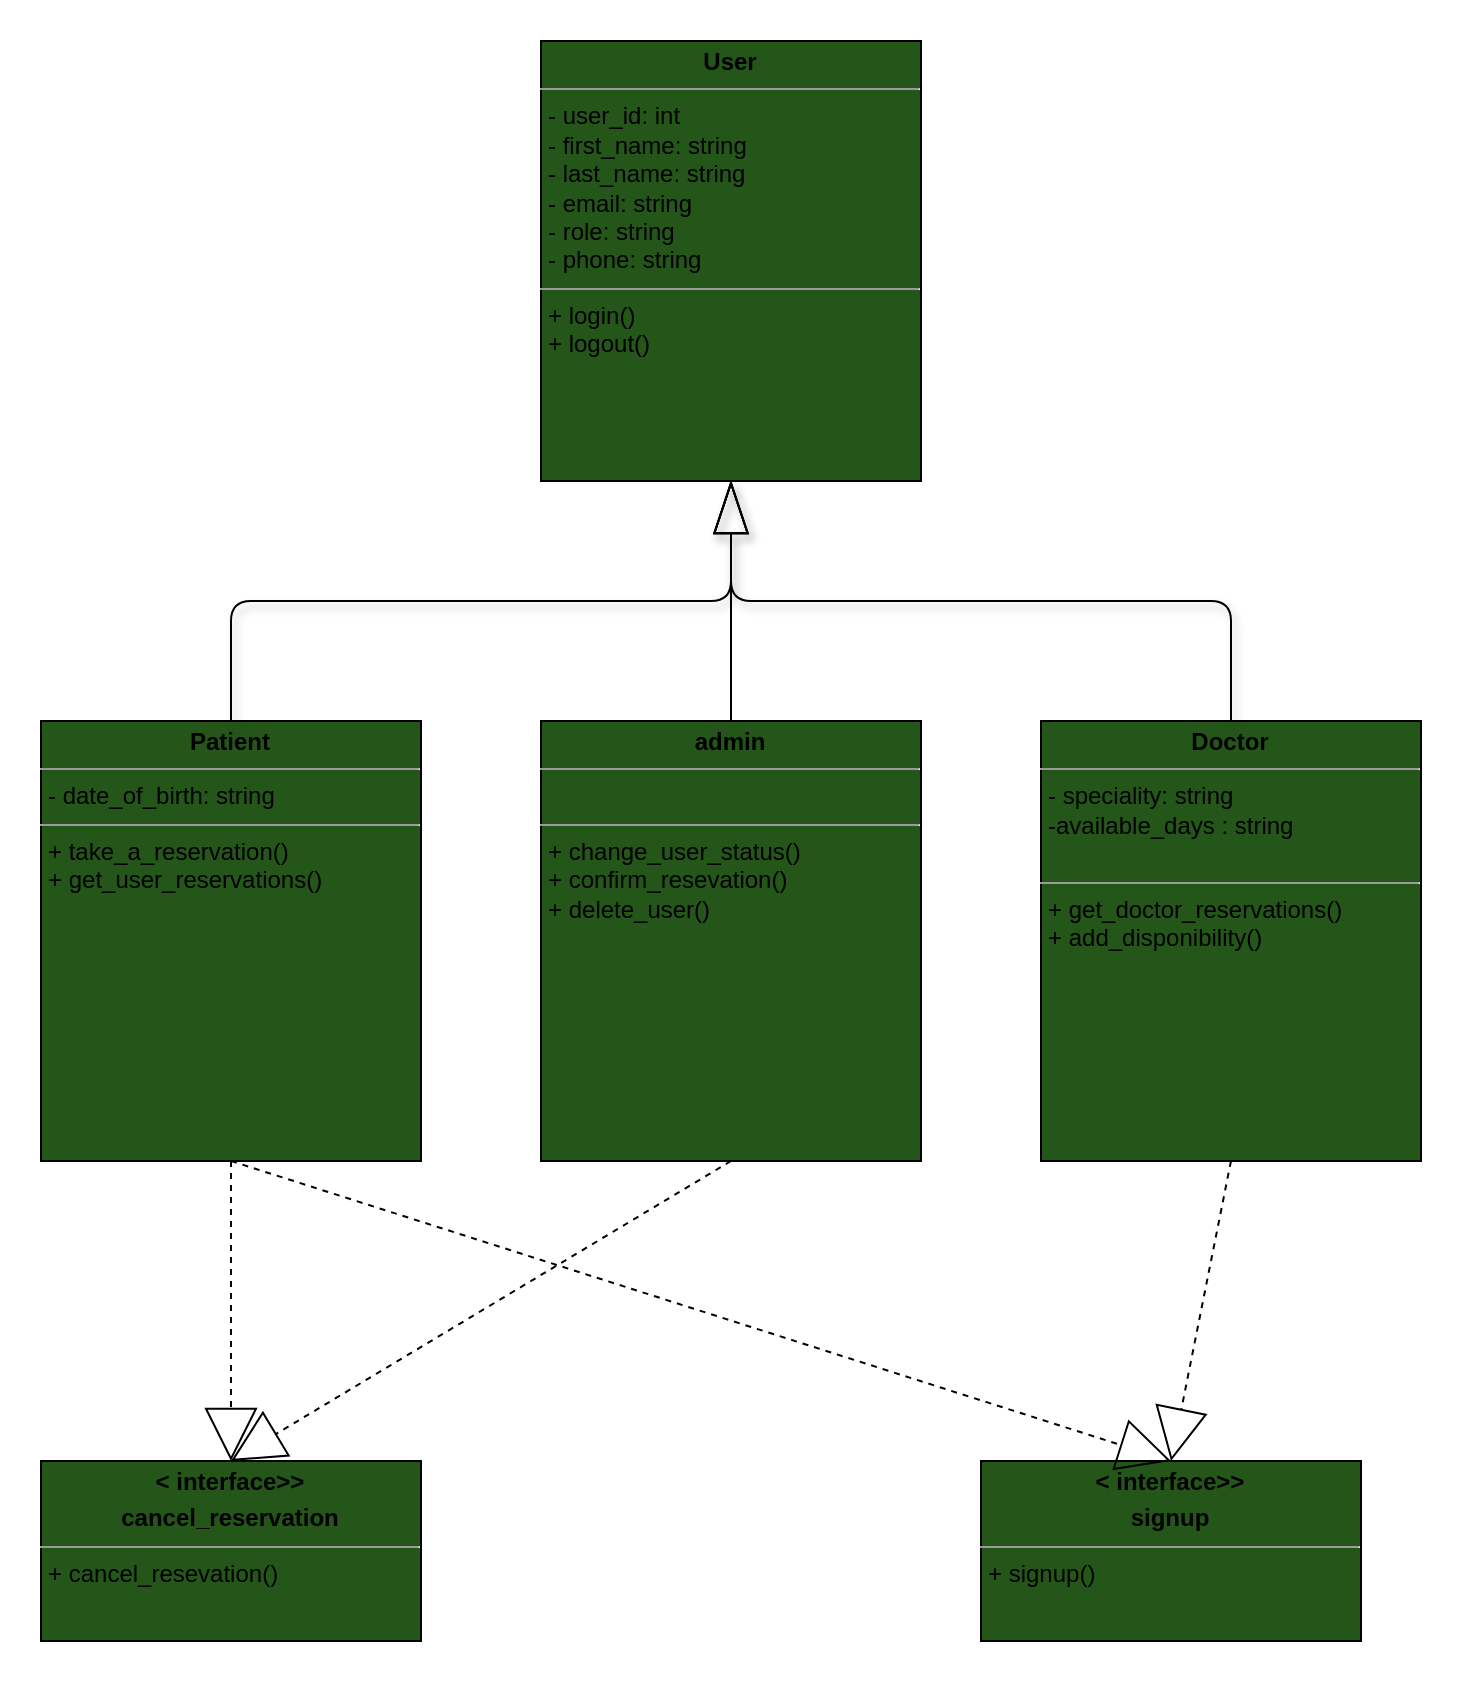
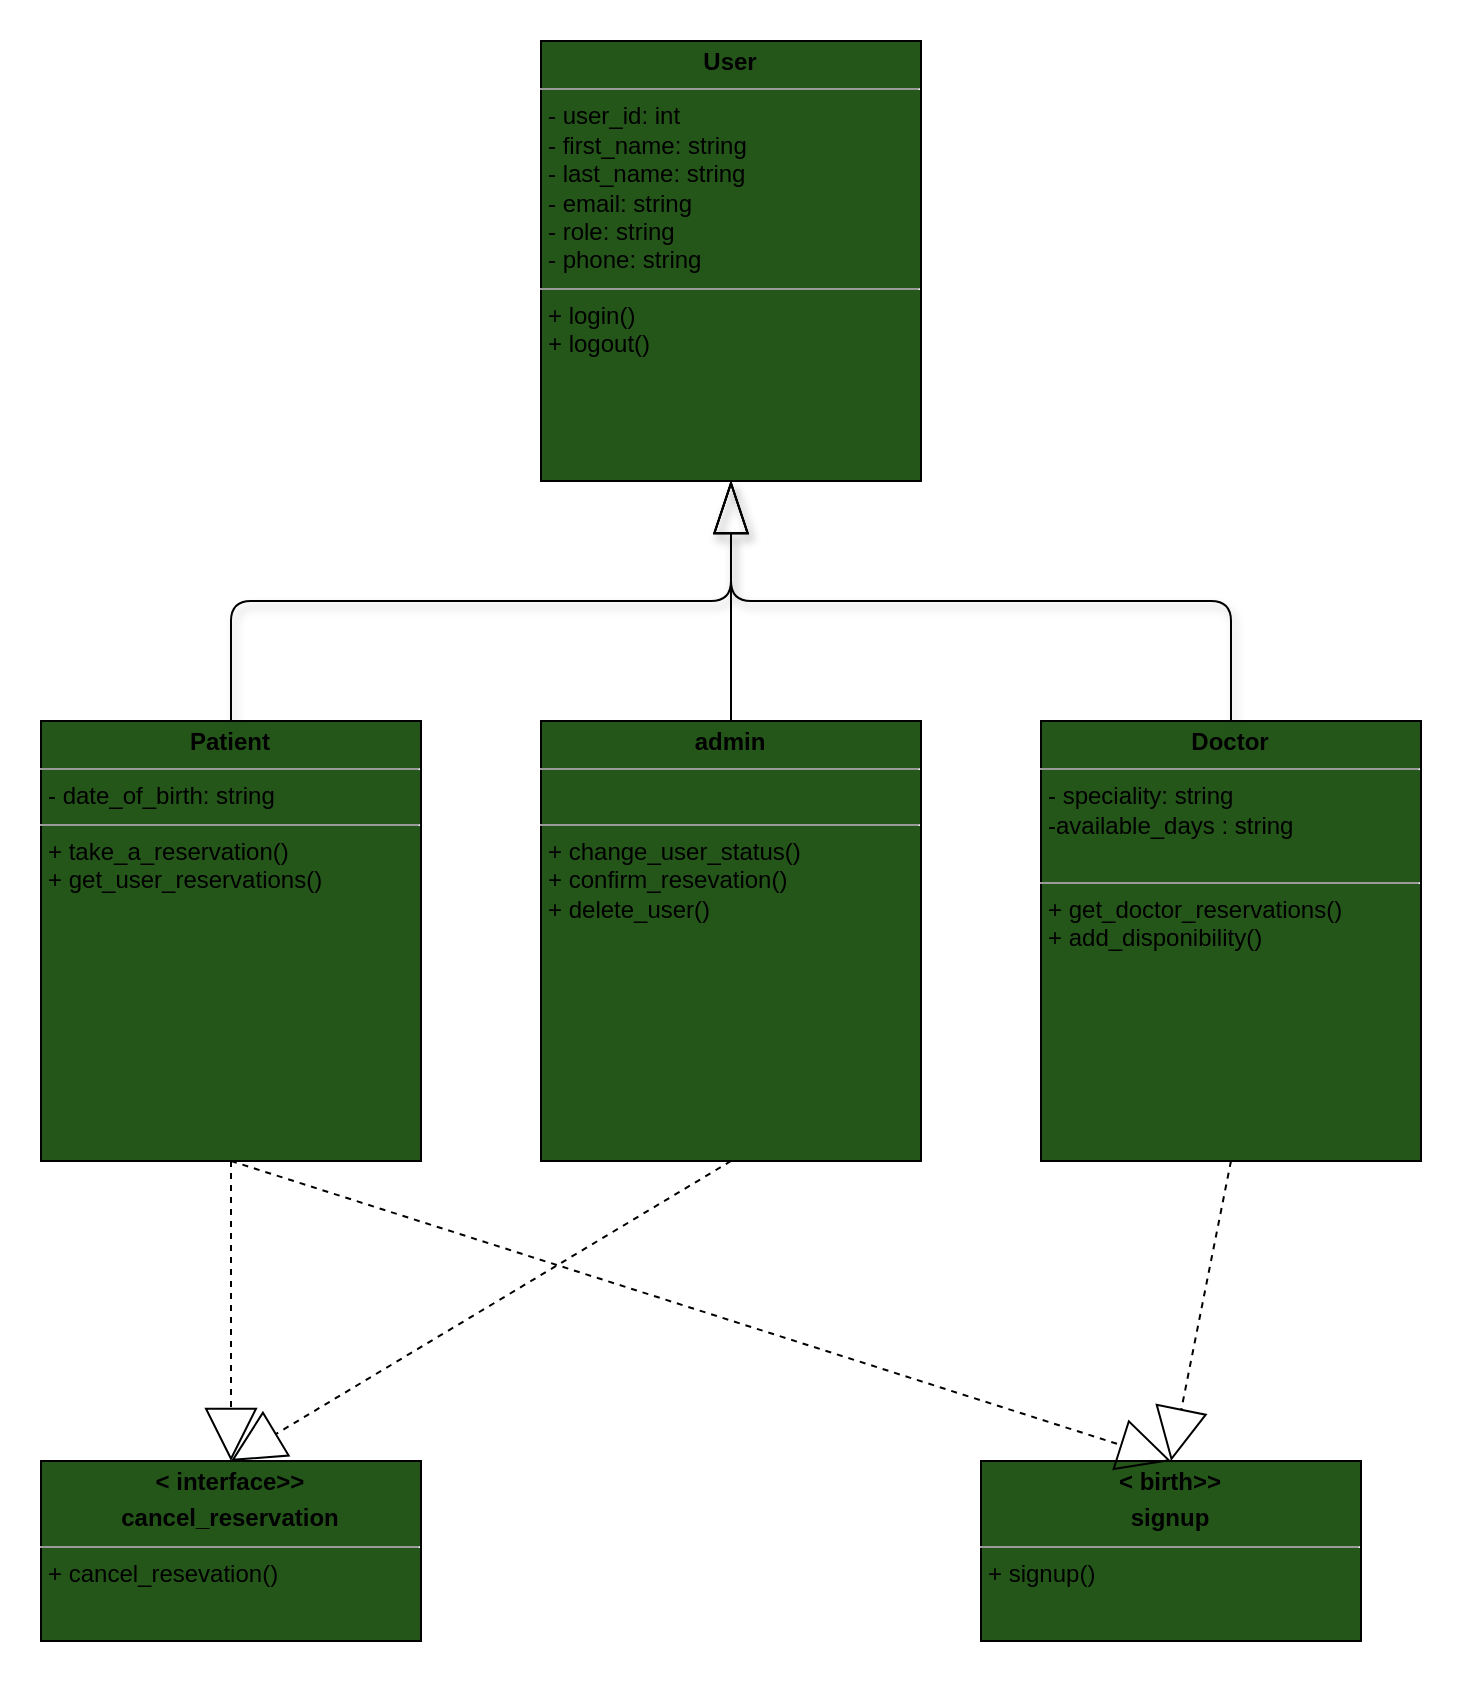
node "< interface>> signup + signup()": label "< interface>> signup + signup()" -> "< birth>> signup + signup()"
